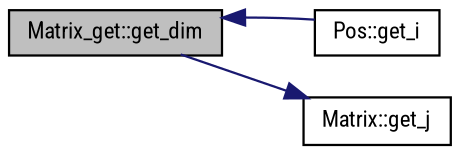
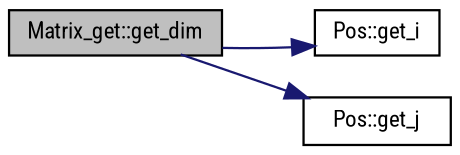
edge "Pos::get_i" -> "Matrix_get::get_dim": reversed
node "Matrix::get_j": label "Matrix::get_j" -> "Pos::get_j"
